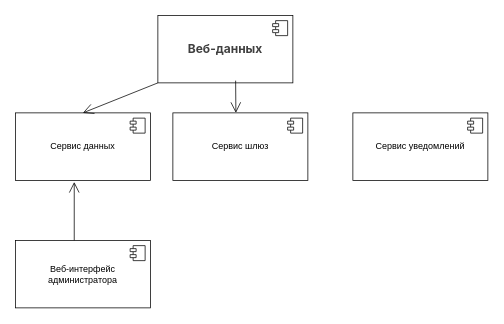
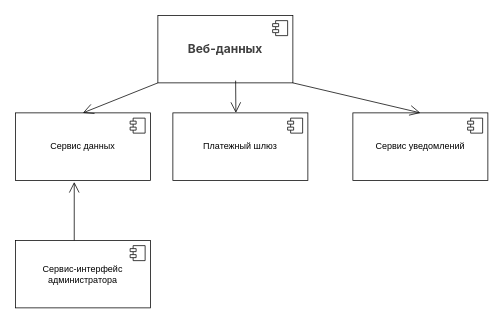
edge "Веб-данных" -> "Сервис уведомлений": added
node "Сервис шлюз": label "Сервис шлюз" -> "Платежный шлюз"
node "Веб-интерфейс администратора": label "Веб-интерфейс администратора" -> "Сервис-интерфейс администратора"
